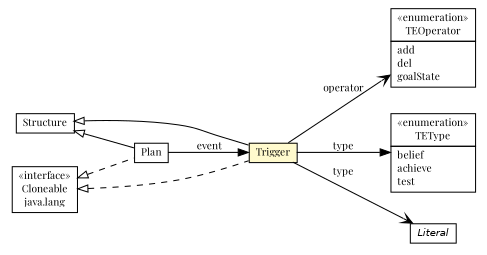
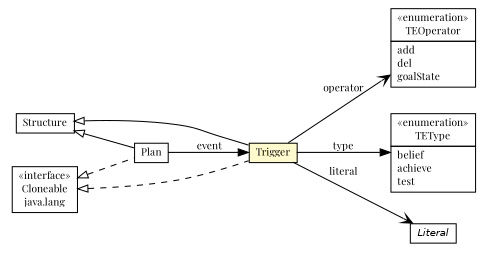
edge "Trigger" -> "Literal": label "type" -> "literal"
